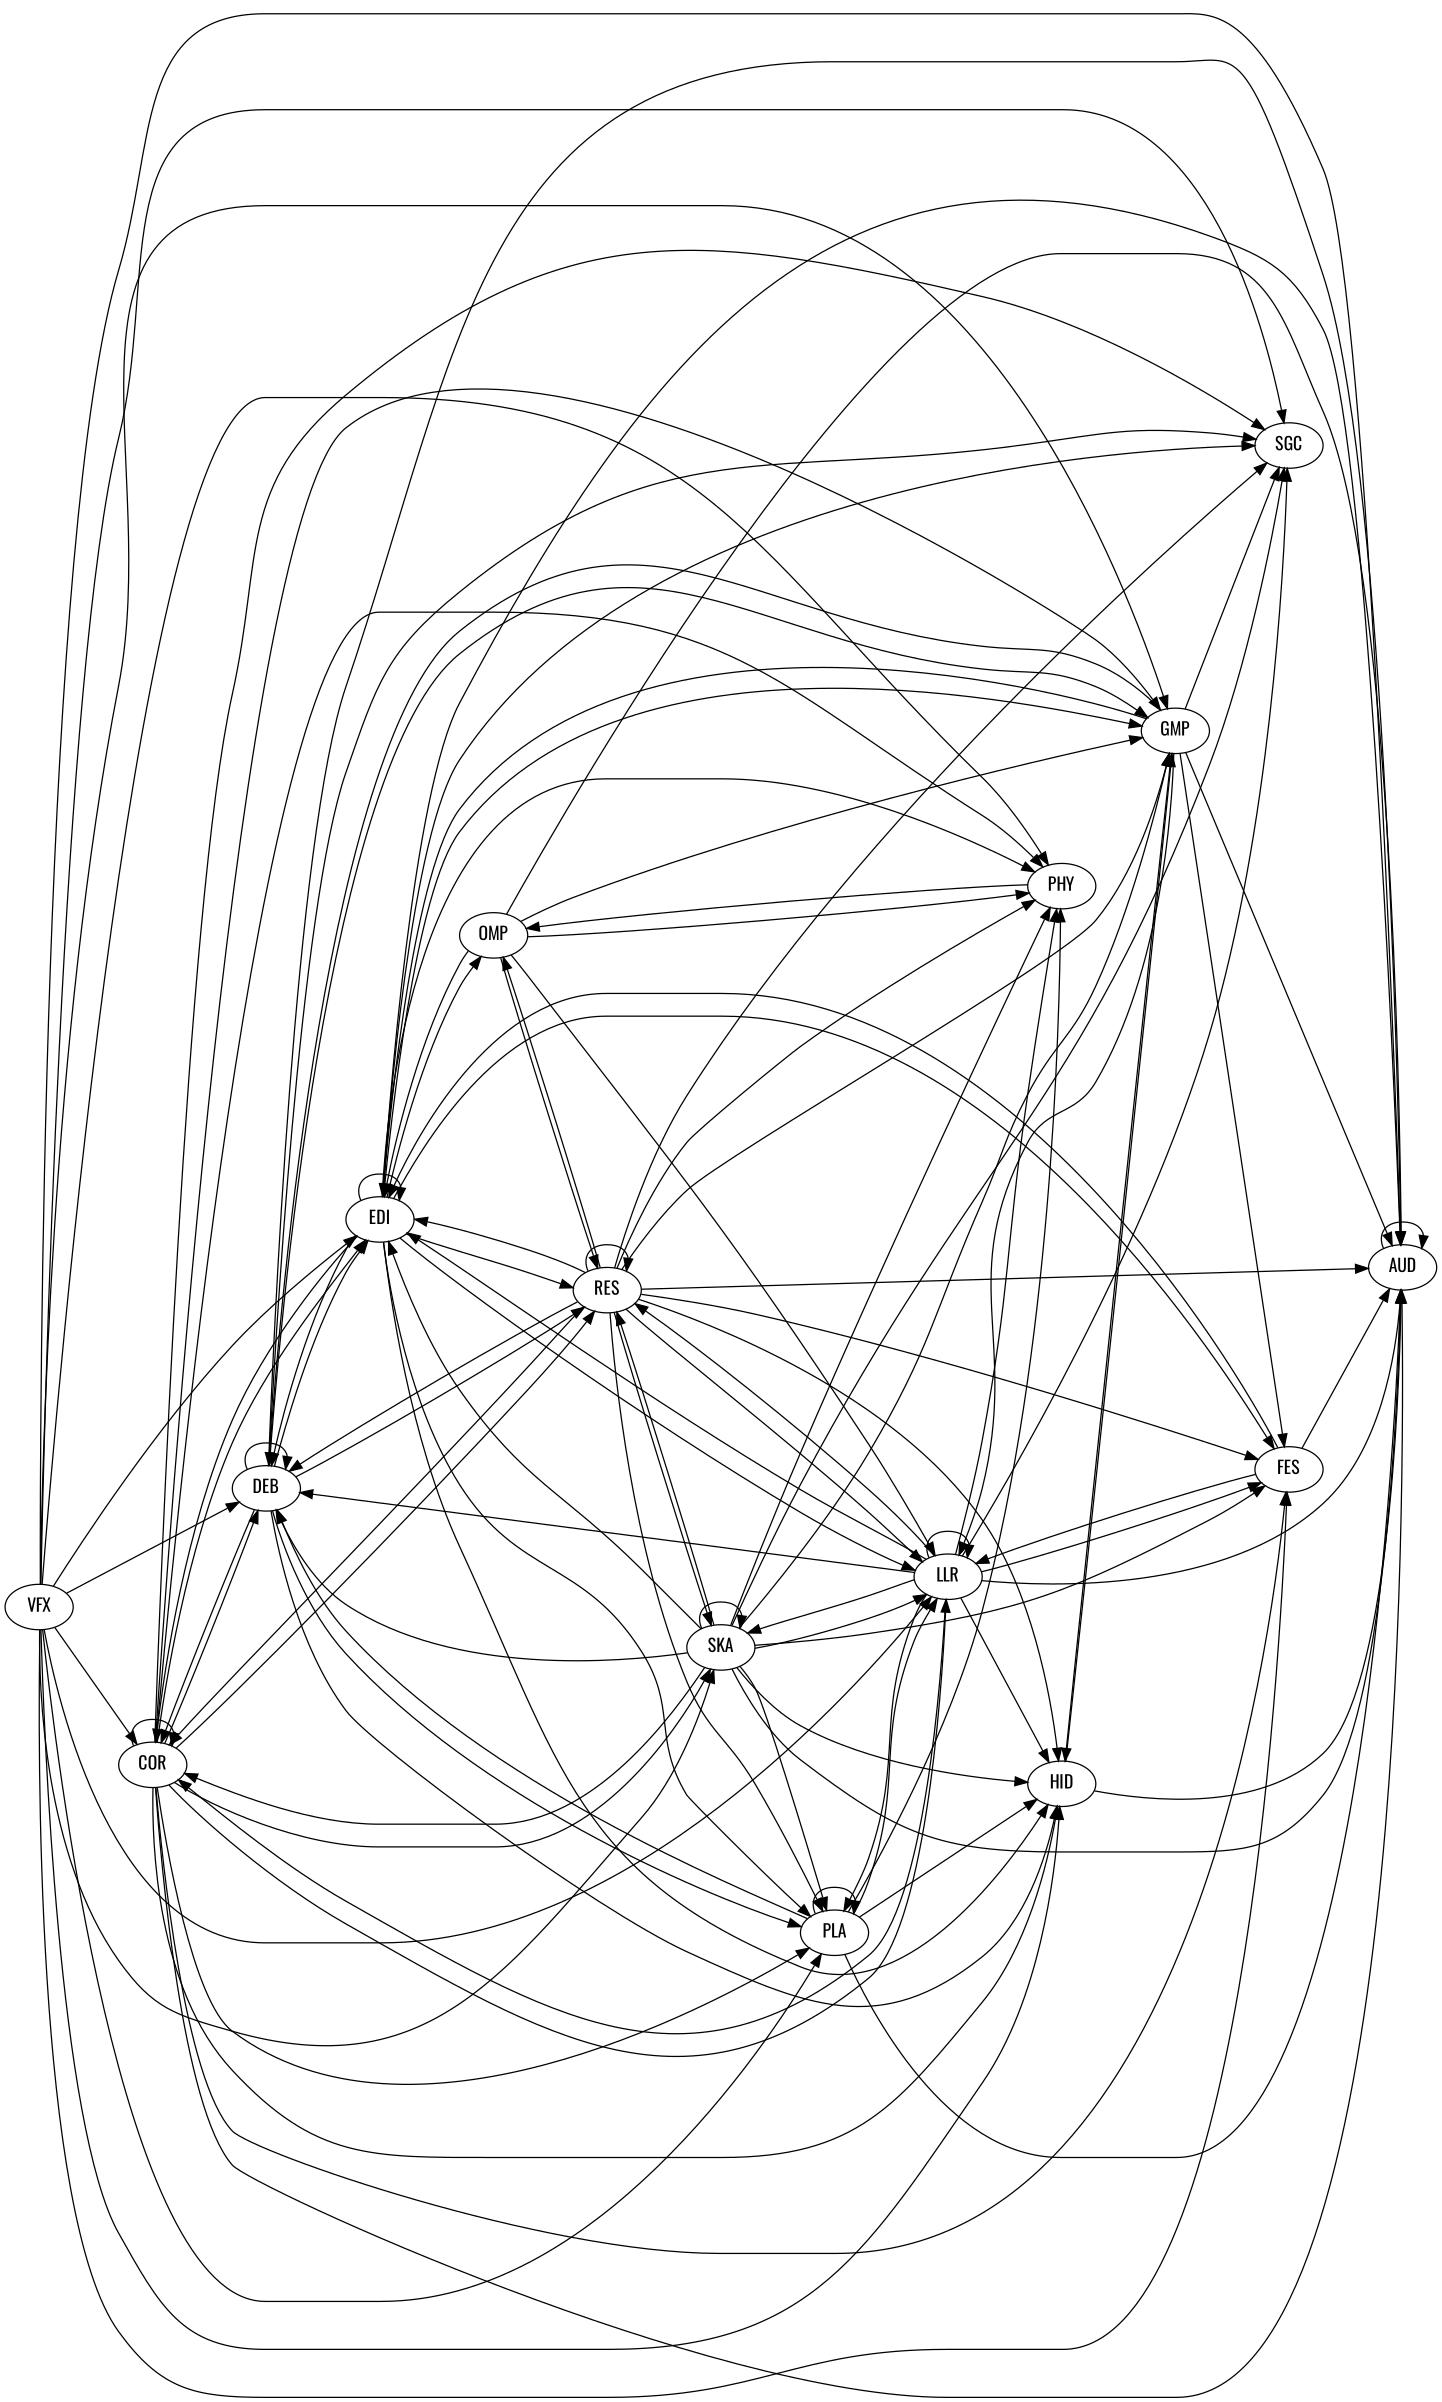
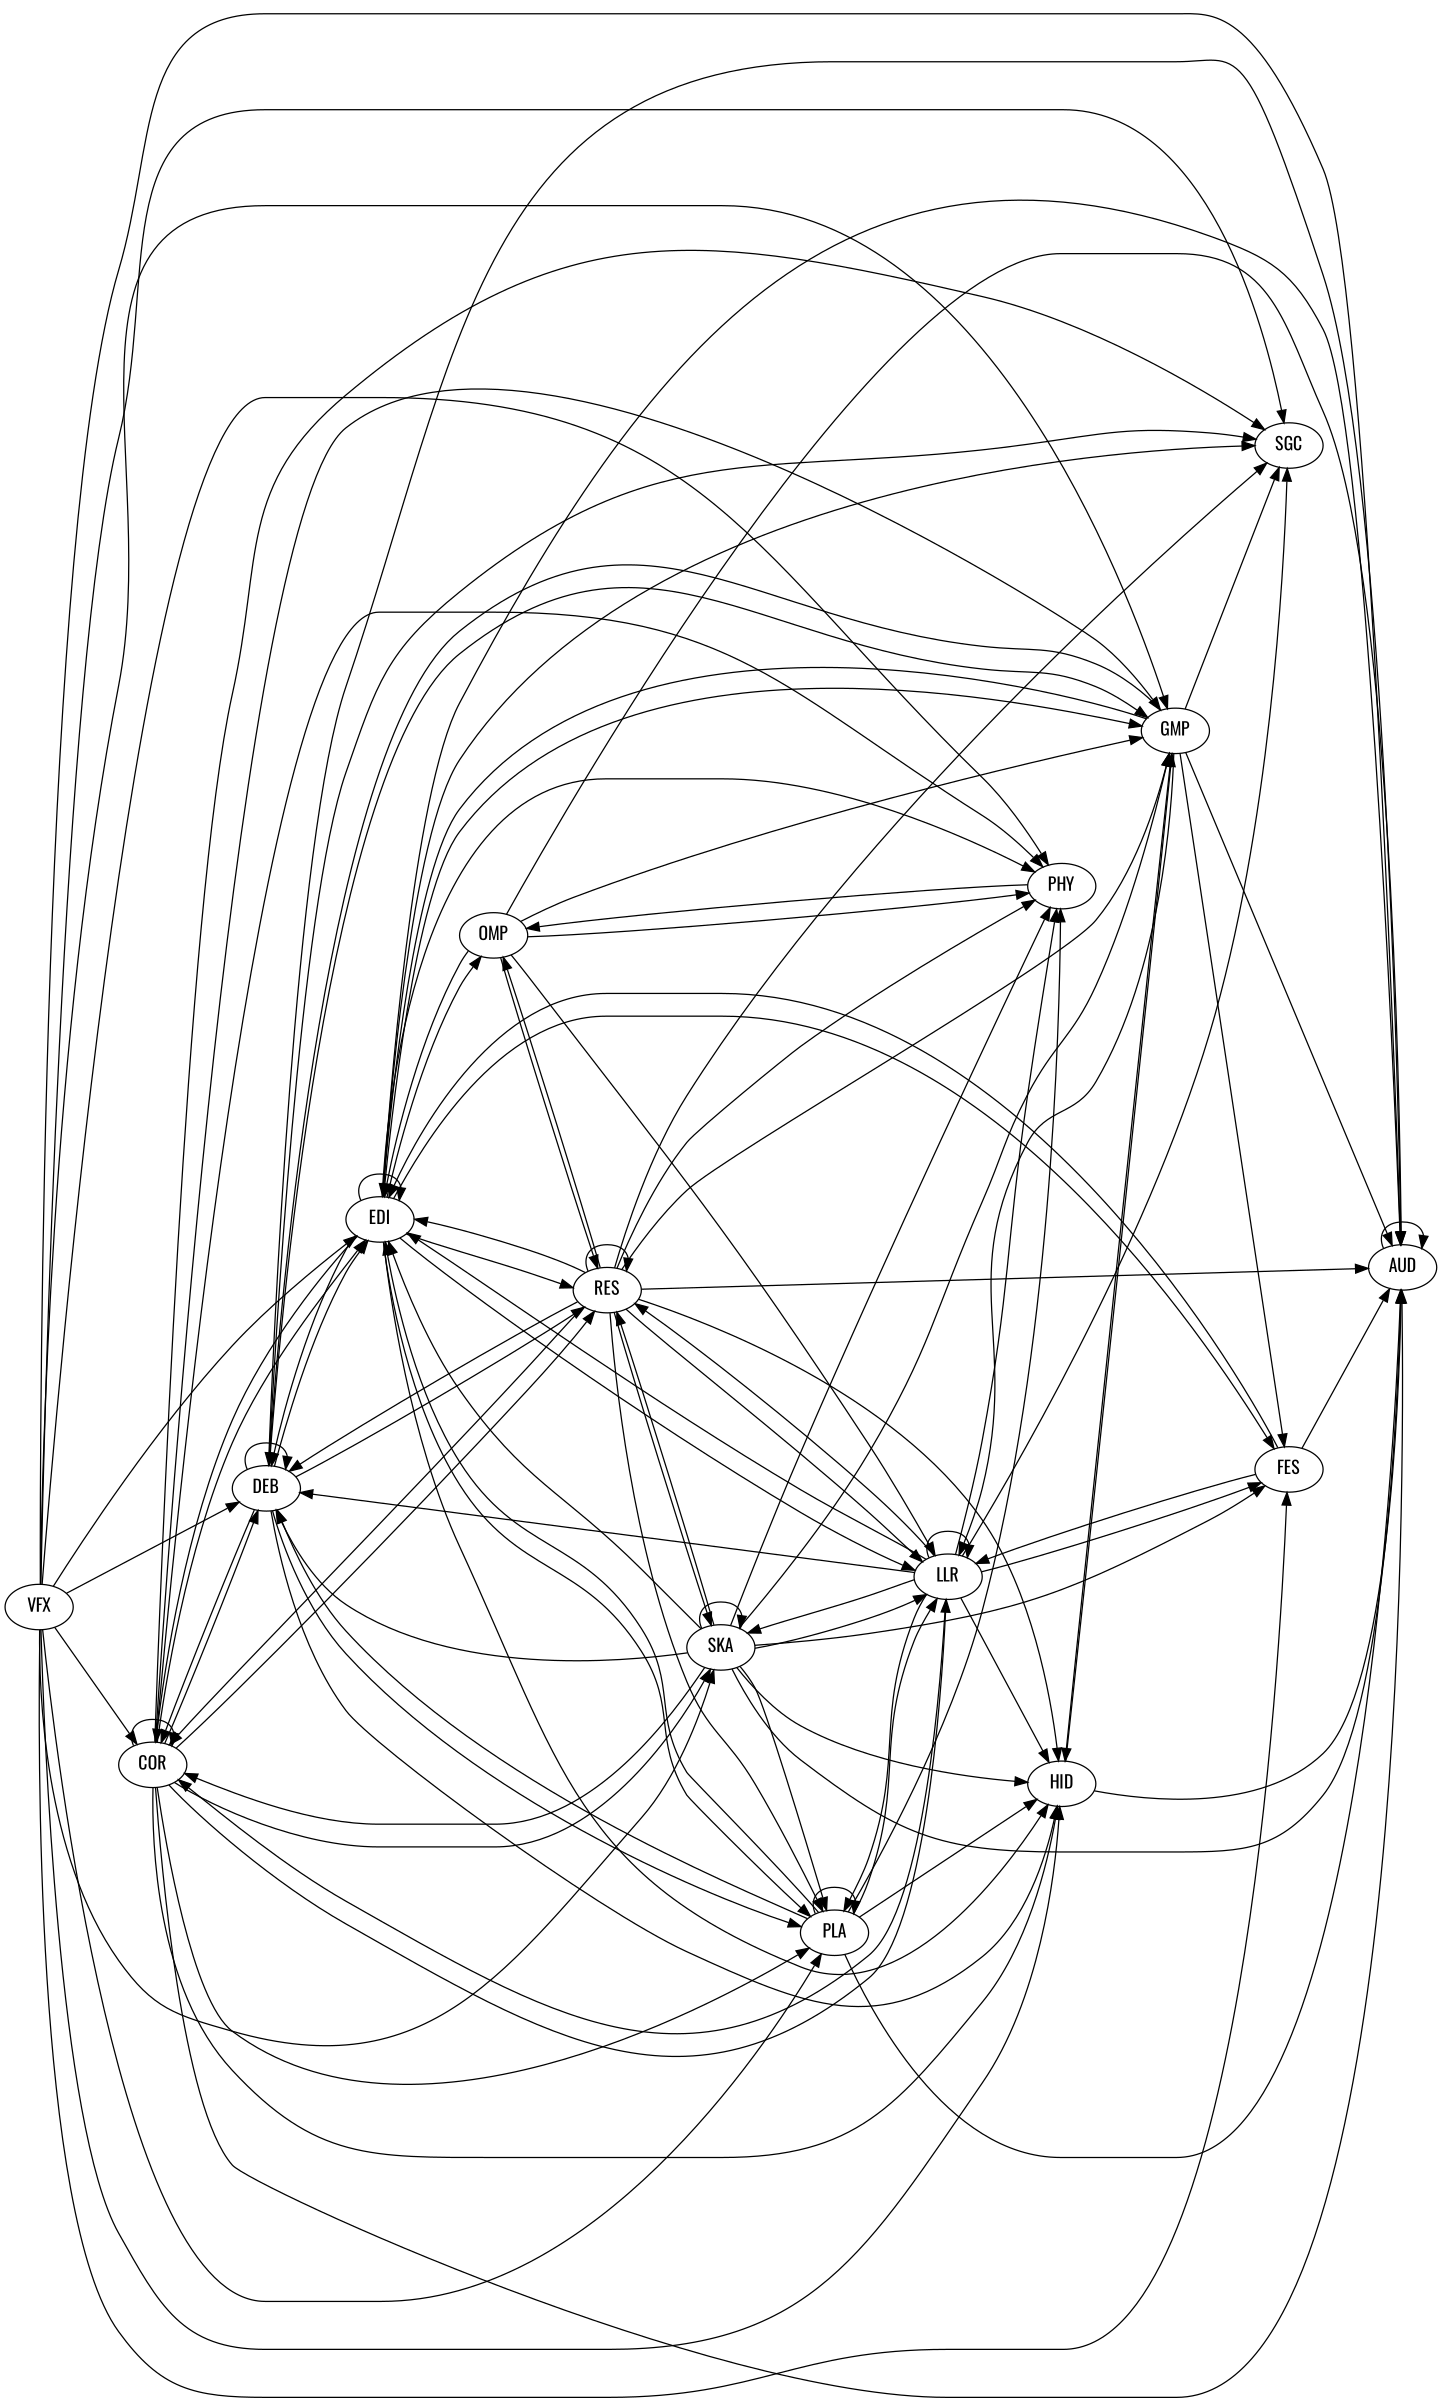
edge "SKA" -> "SGC": removed
edge "RES" -> "FES": removed
edge "LLR" -> "AUD": removed
edge "PLA" -> "EDI": added
edge "VFX" -> "LLR": removed
edge "COR" -> "FES": removed
